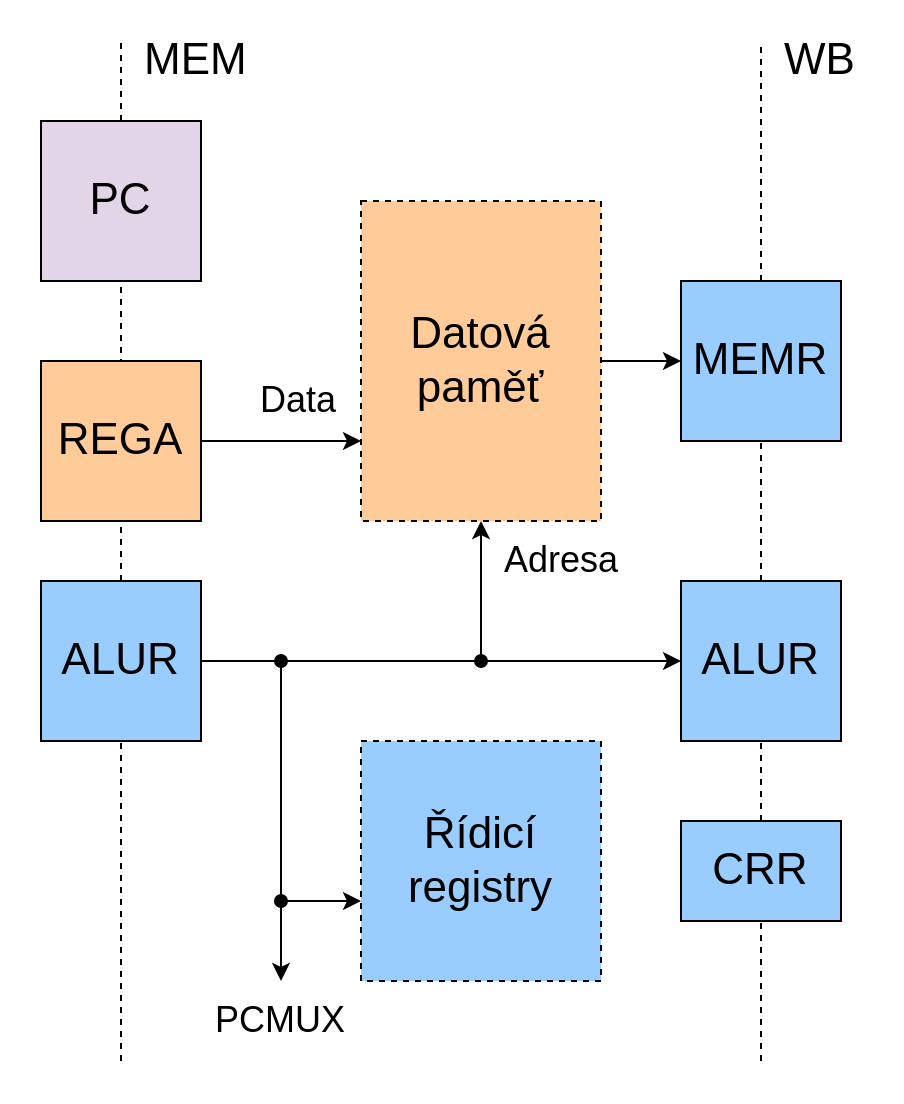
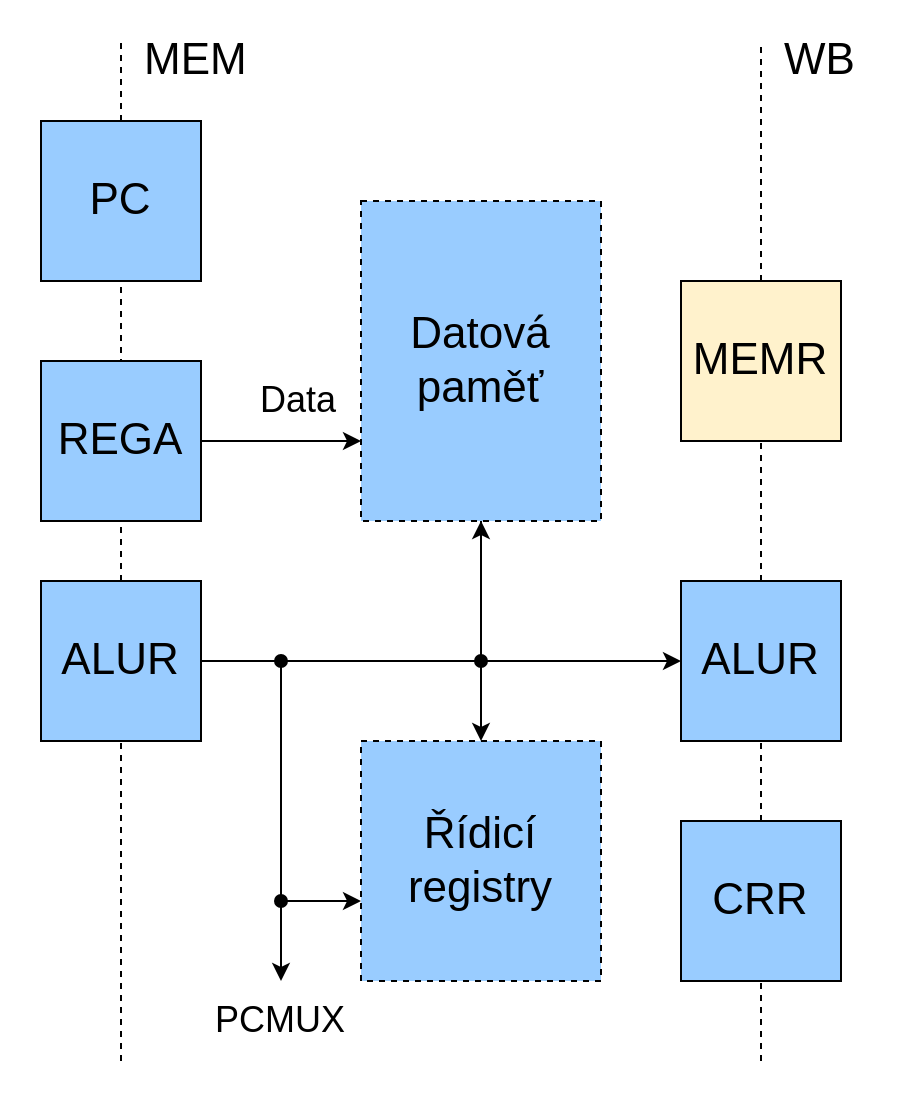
node "PC": fillcolor #e1d5e7 -> #99ccff
node "Datová paměť": fillcolor #ffcc99 -> #99ccff
edge "Datová paměť" -> "MEMR": now "Datová paměť" -> "Řídicí registry"
node "MEMR": fillcolor #99ccff -> #fff2cc
node "REGA": fillcolor #ffcc99 -> #99ccff
node "Adresa": removed
node "CRR": size 160x100 -> 160x160
